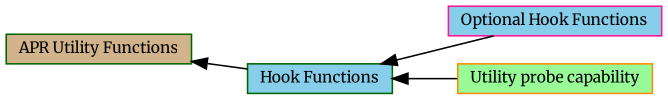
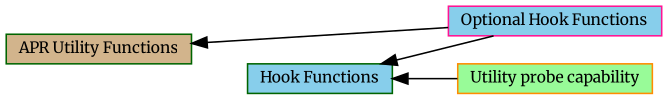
edge "Hook Functions" -> "APR Utility Functions": now "Optional Hook Functions" -> "APR Utility Functions"
